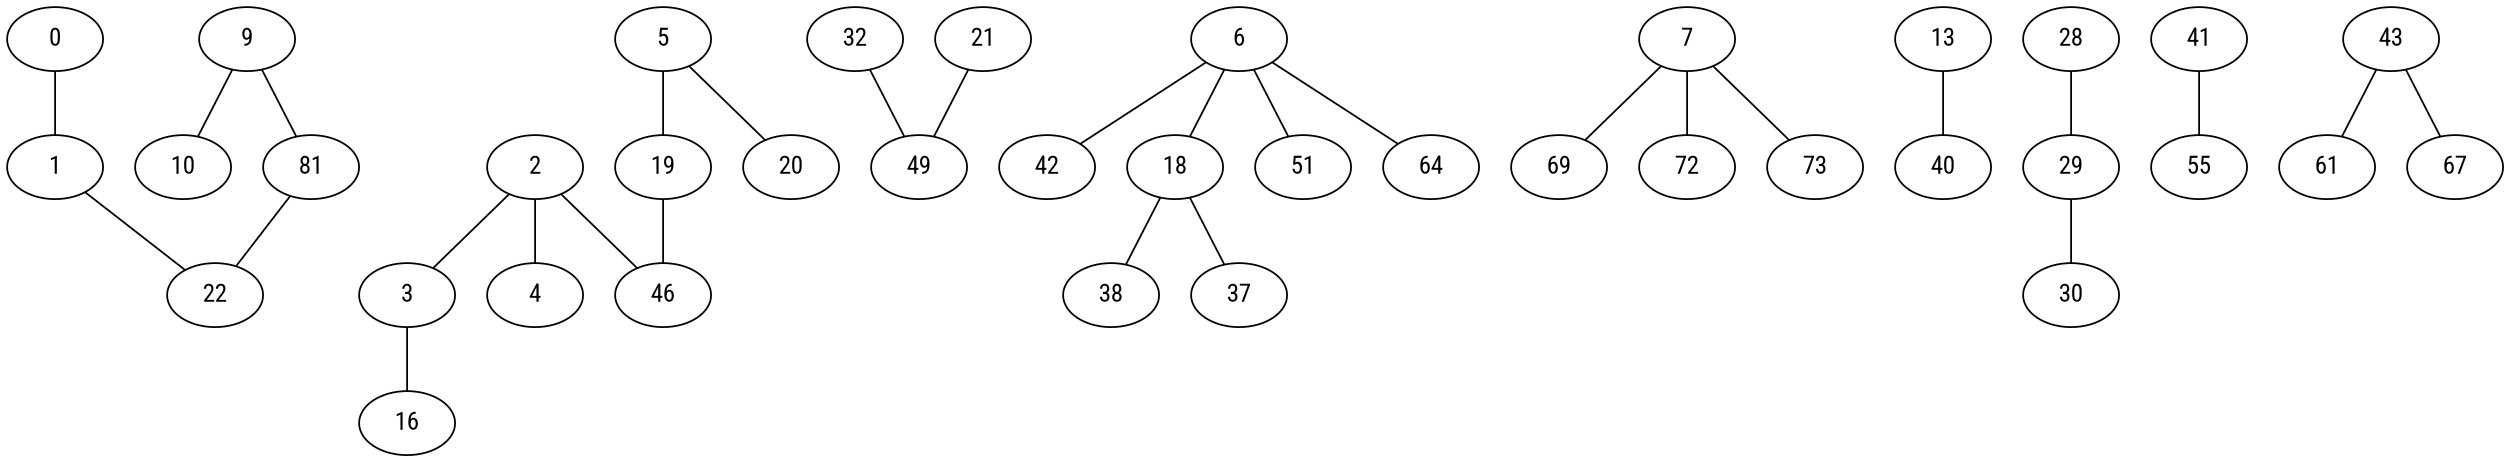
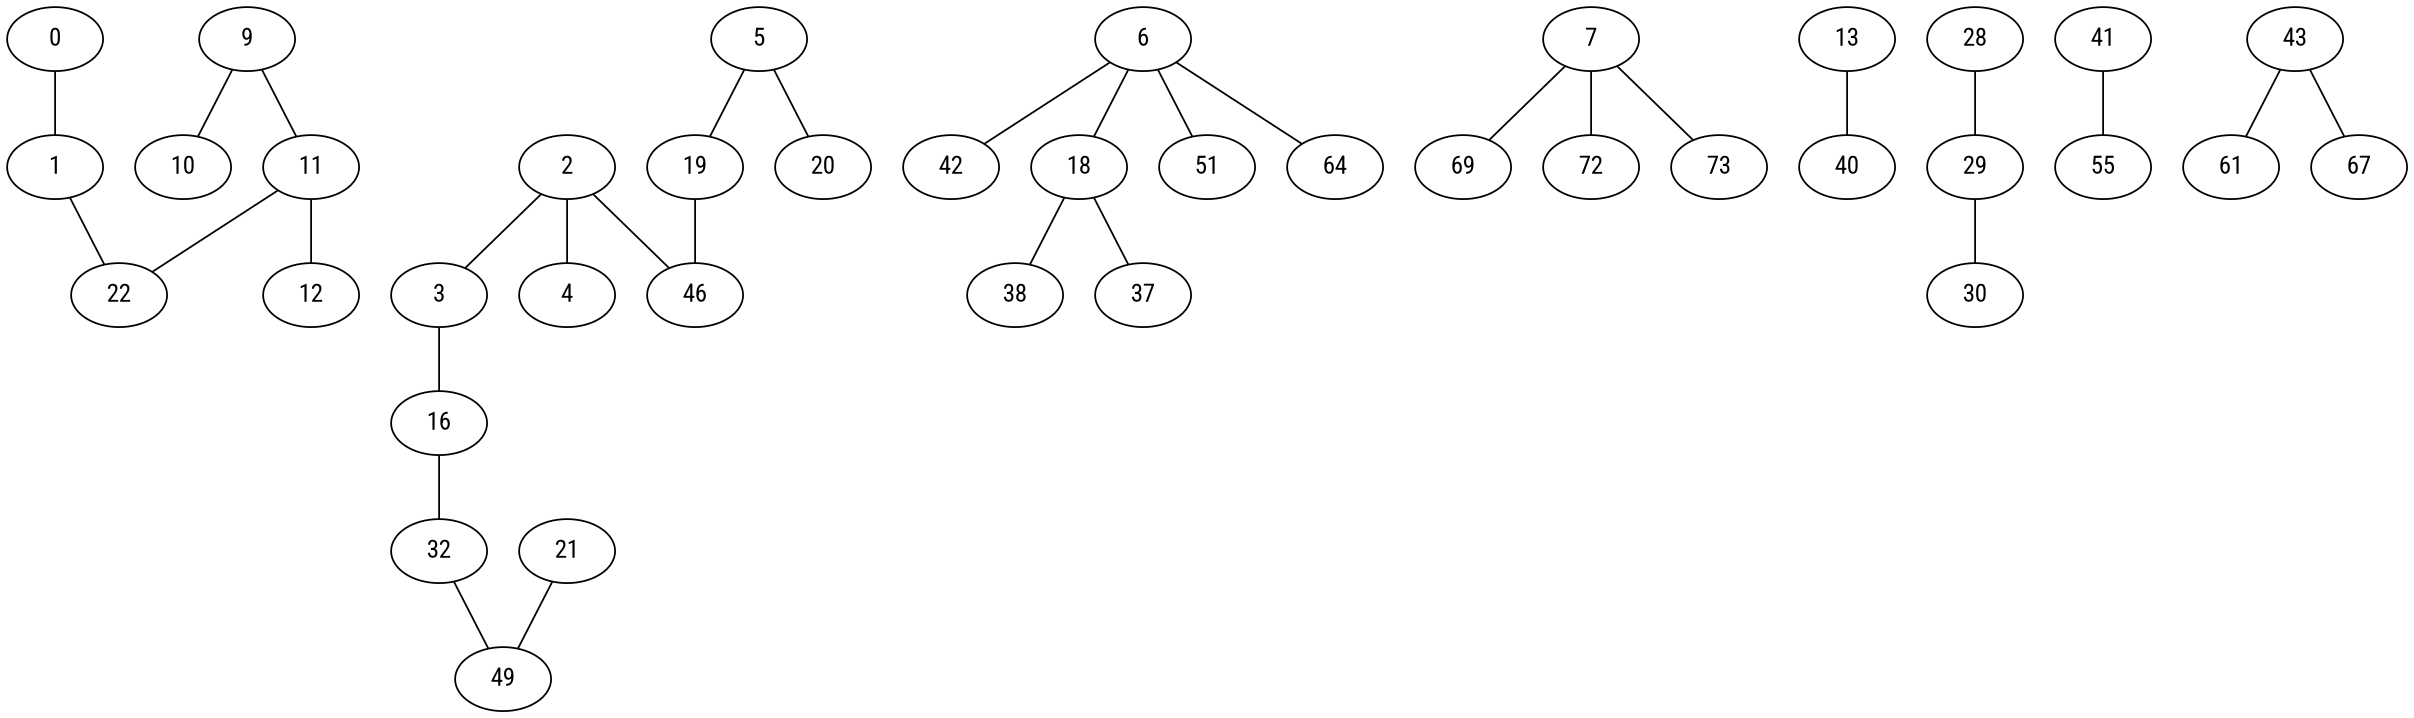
node "81": label "81" -> "11"
node "12": added
edge "16" -- "32": added
